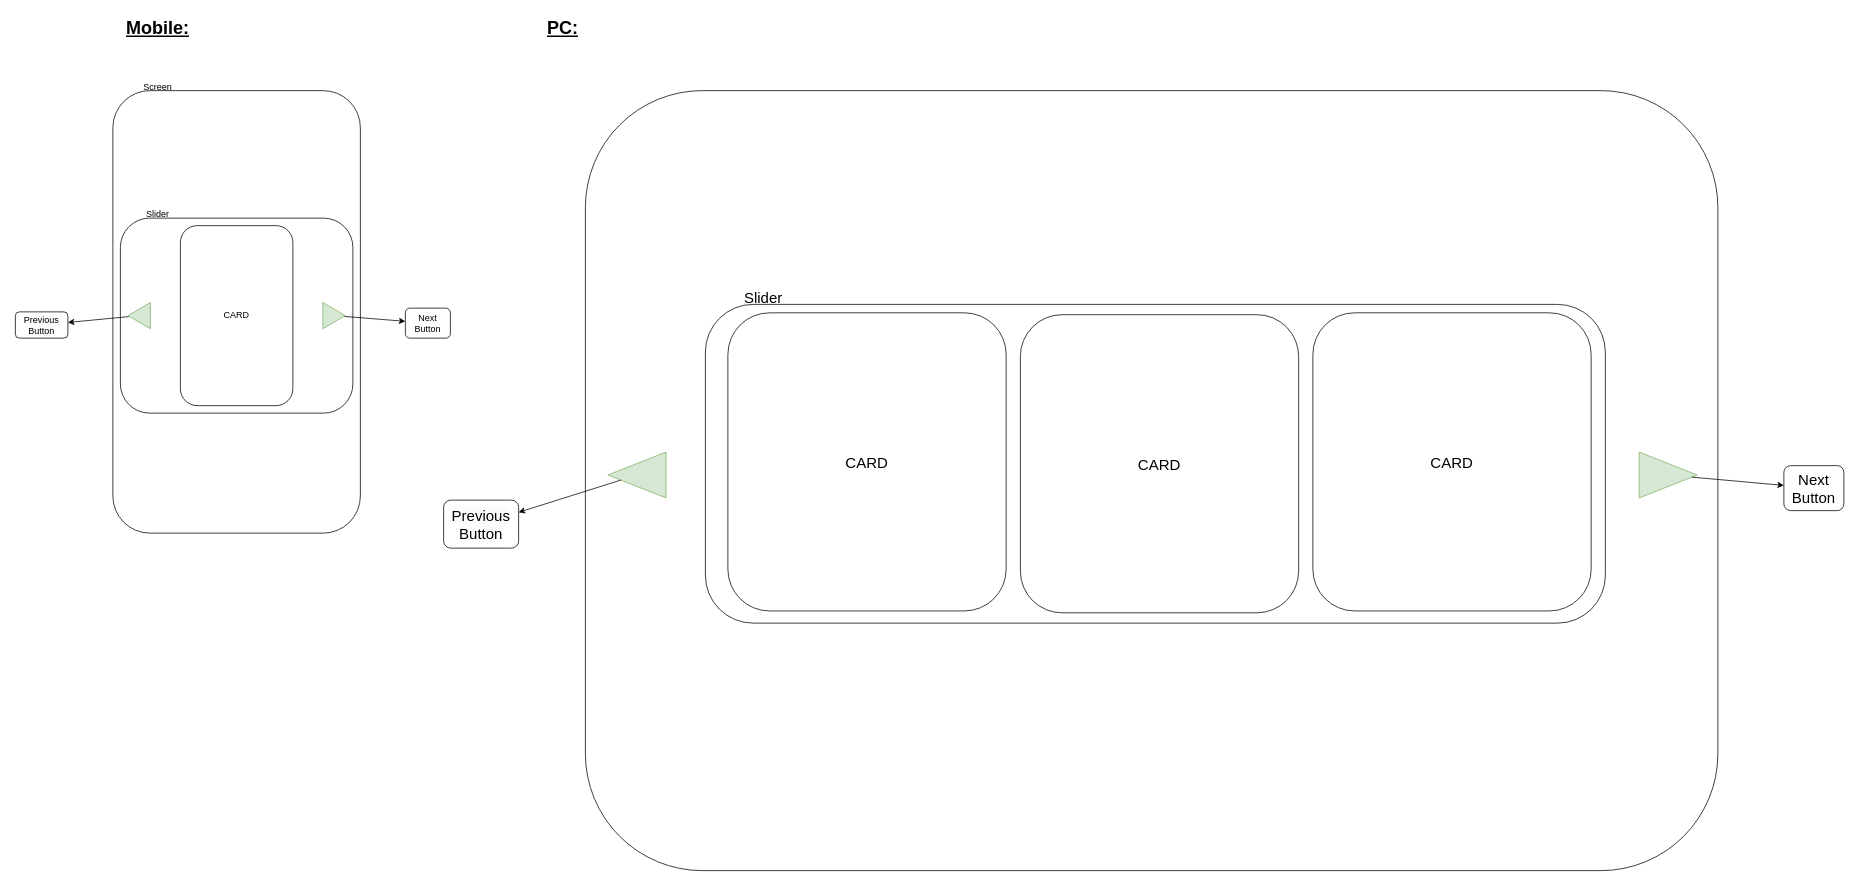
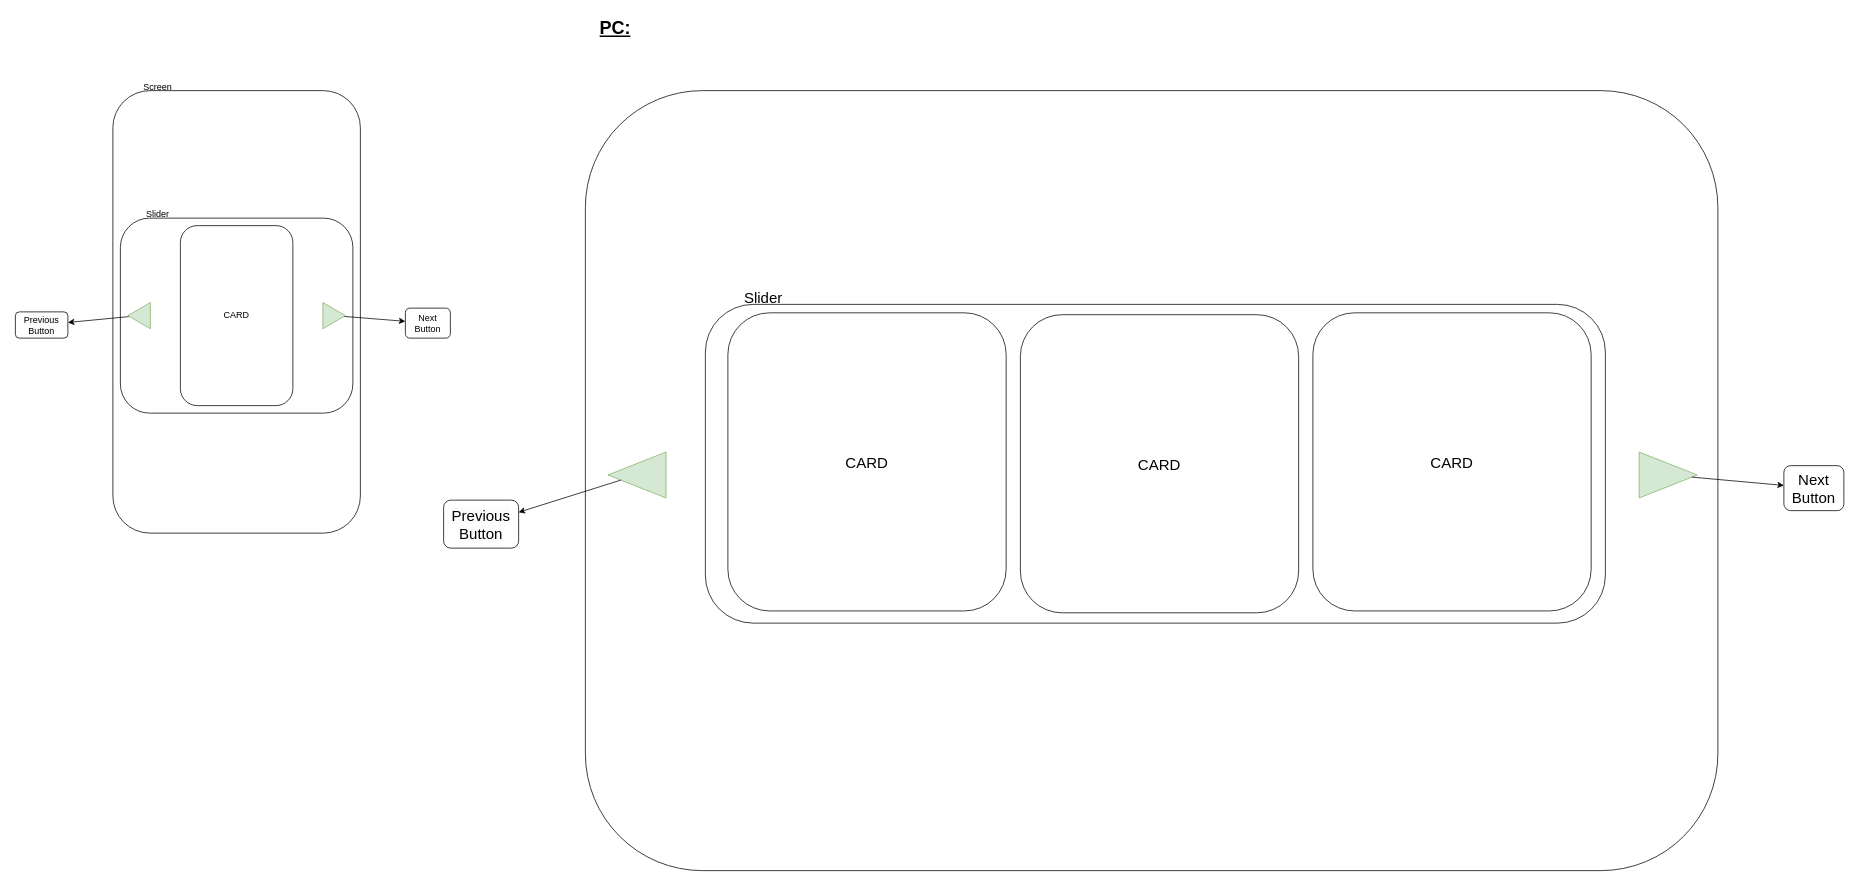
node "Mobile:": removed
node "PC:": moved (563, 27) -> (615, 27)
